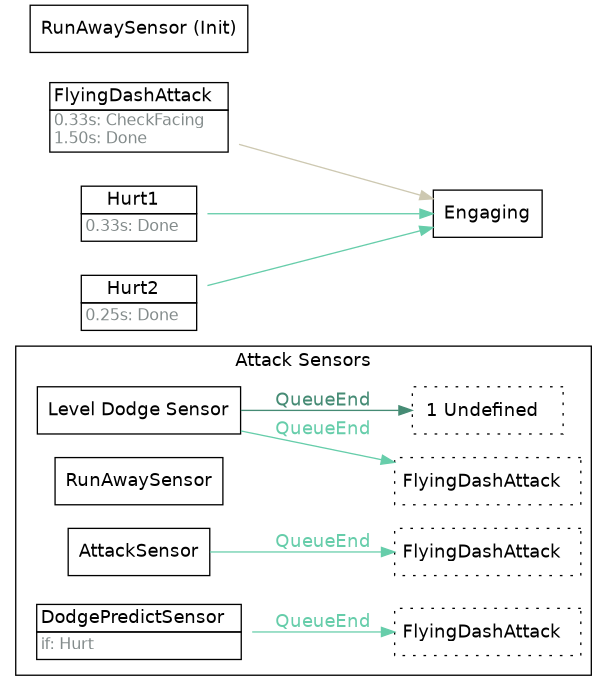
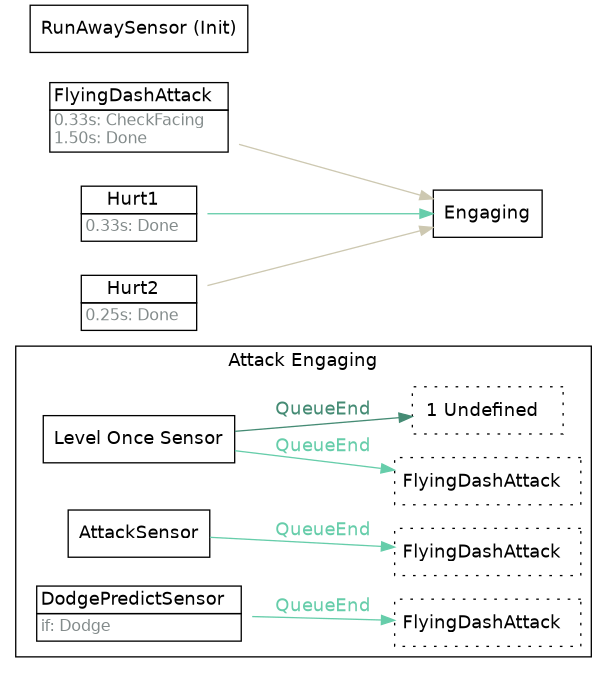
edge "Hurt2" -> "Engaging": color aquamarine3 -> cornsilk3
cluster "Attack Sensors": label "Attack Sensors" -> "Attack Engaging"
node "Level Dodge Sensor": label "Level Dodge Sensor" -> "Level Once Sensor"
node "RunAwaySensor": removed
node "DodgePredictSensor": text "if: Hurt" -> "if: Dodge"
